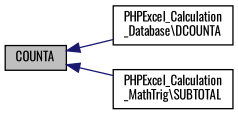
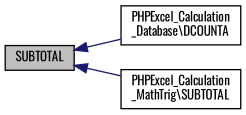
node "COUNTA": label "COUNTA" -> "SUBTOTAL"
